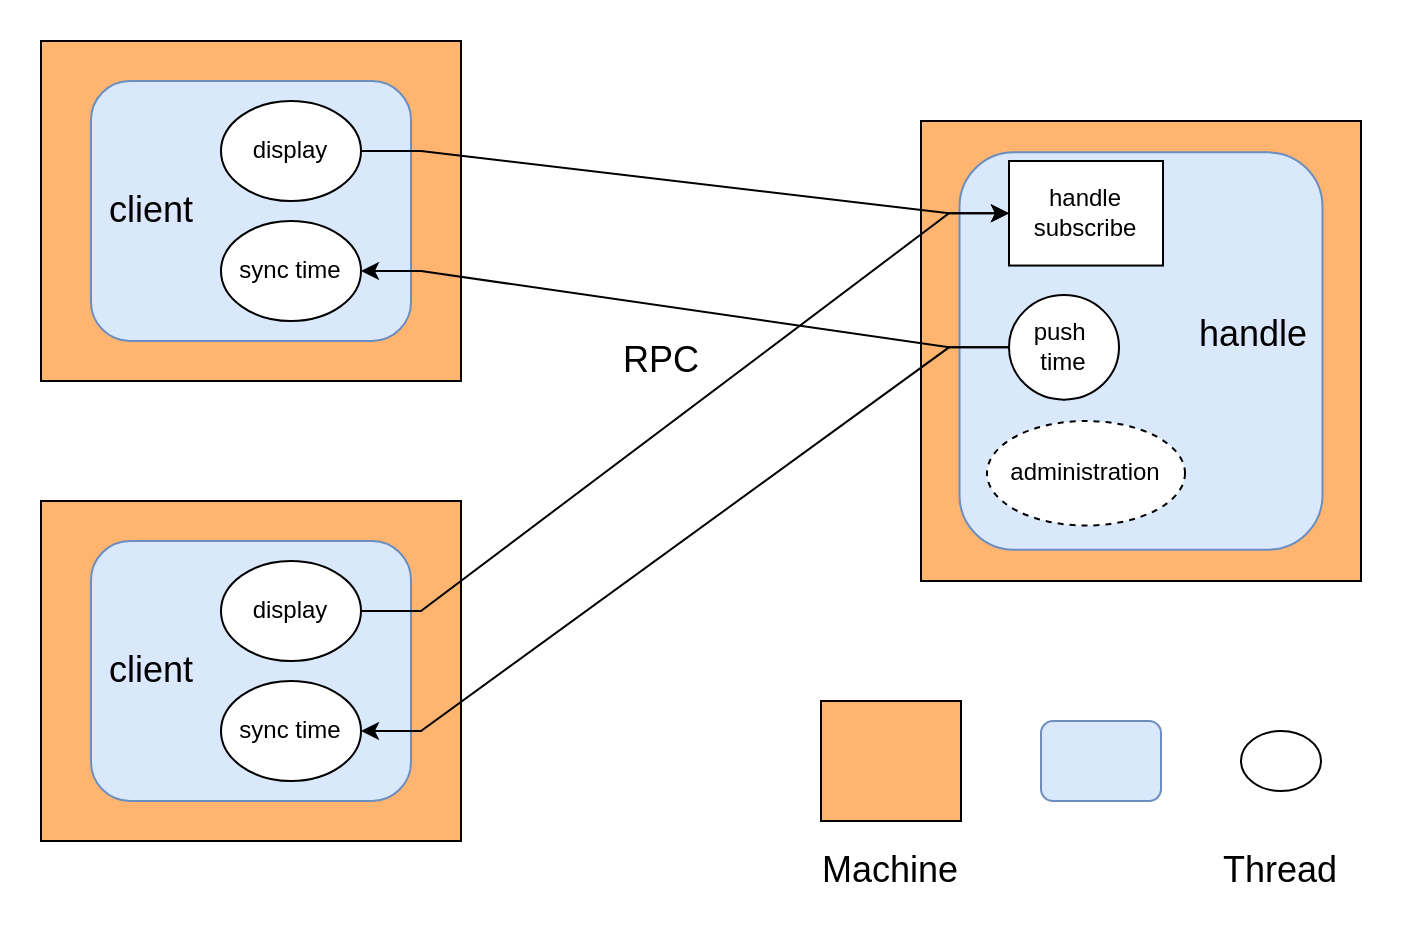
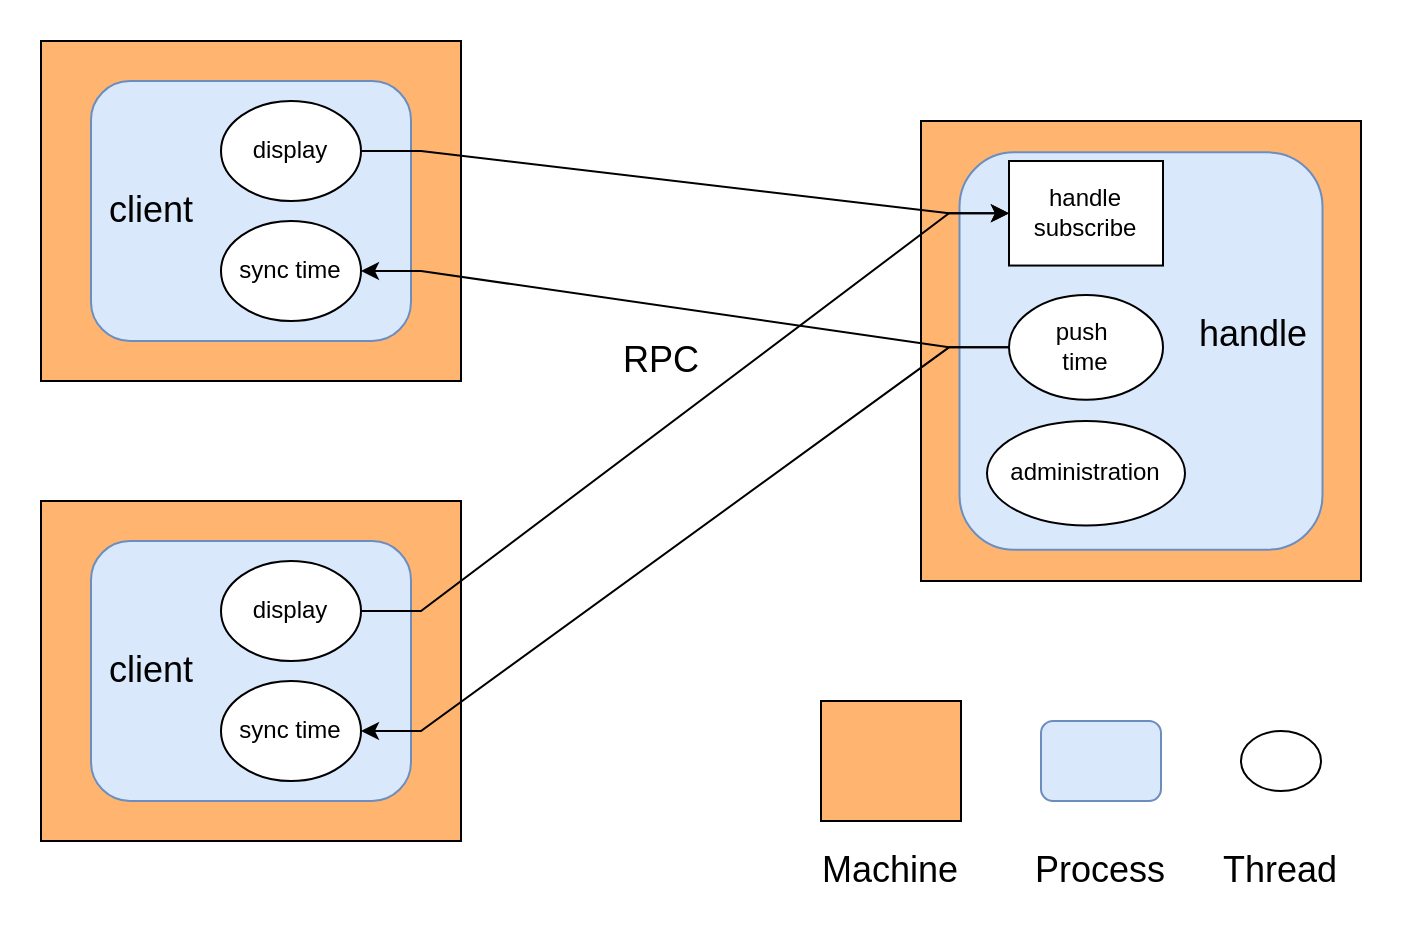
node "push time": size 110x105 -> 154x105
node "administration": style dashed -> solid
node "Process": added
